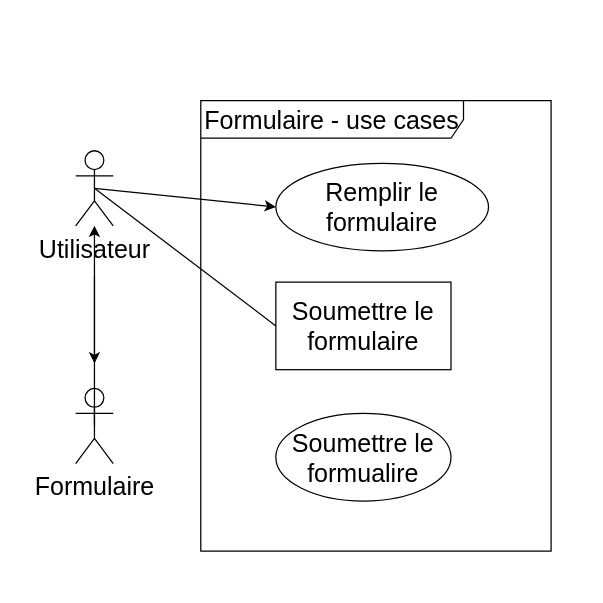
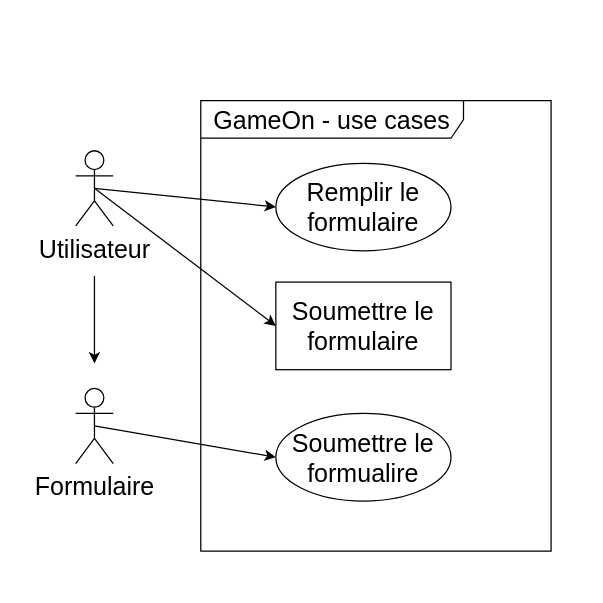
node "Formulaire - use cases": label "Formulaire - use cases" -> "GameOn - use cases"
node "Remplir le formulaire": size 213x88 -> 175x88
edge "Utilisateur" -- "Soumettre le formulaire": arrowhead none -> classic
edge "Formulaire" -> "Utilisateur": now "Formulaire" -> "Soumettre le formualire"
